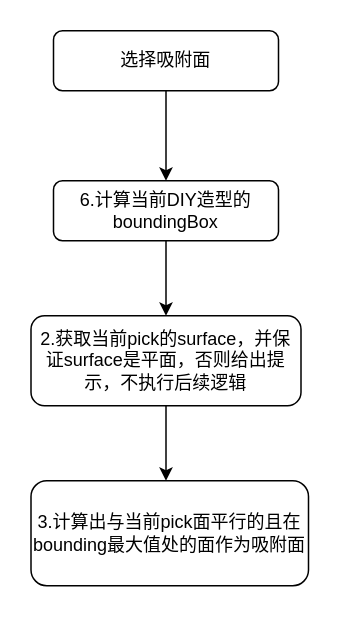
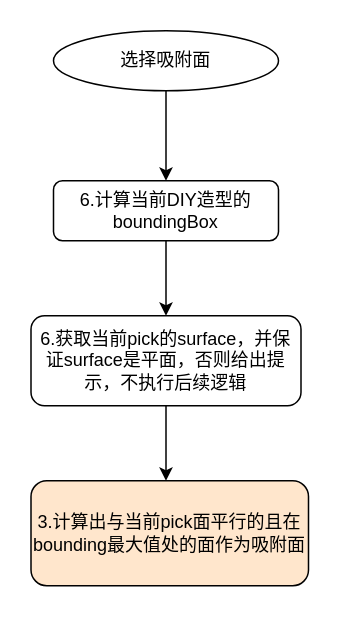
node "选择吸附面": shape rounded rectangle -> ellipse
node "2.获取当前pick的surface，并保证surface是平面，否则给出提示，不执行后续逻辑": label "2.获取当前pick的surface，并保证surface是平面，否则给出提示，不执行后续逻辑" -> "6.获取当前pick的surface，并保证surface是平面，否则给出提示，不执行后续逻辑"
node "3.计算出与当前pick面平行的且在bounding最大值处的面作为吸附面": fillcolor #ffffff -> #ffe6cc
